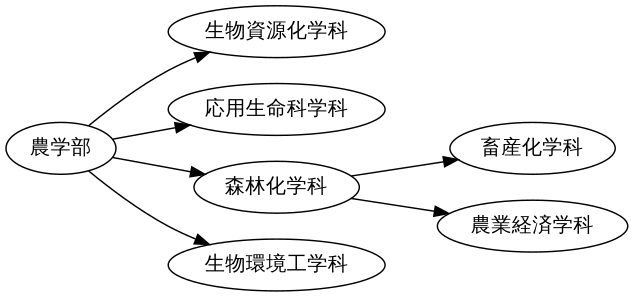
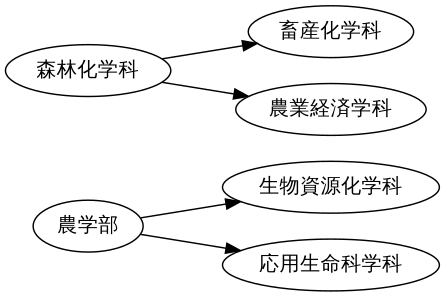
edge "農学部" -> "森林化学科": removed
node "生物環境工学科": removed
